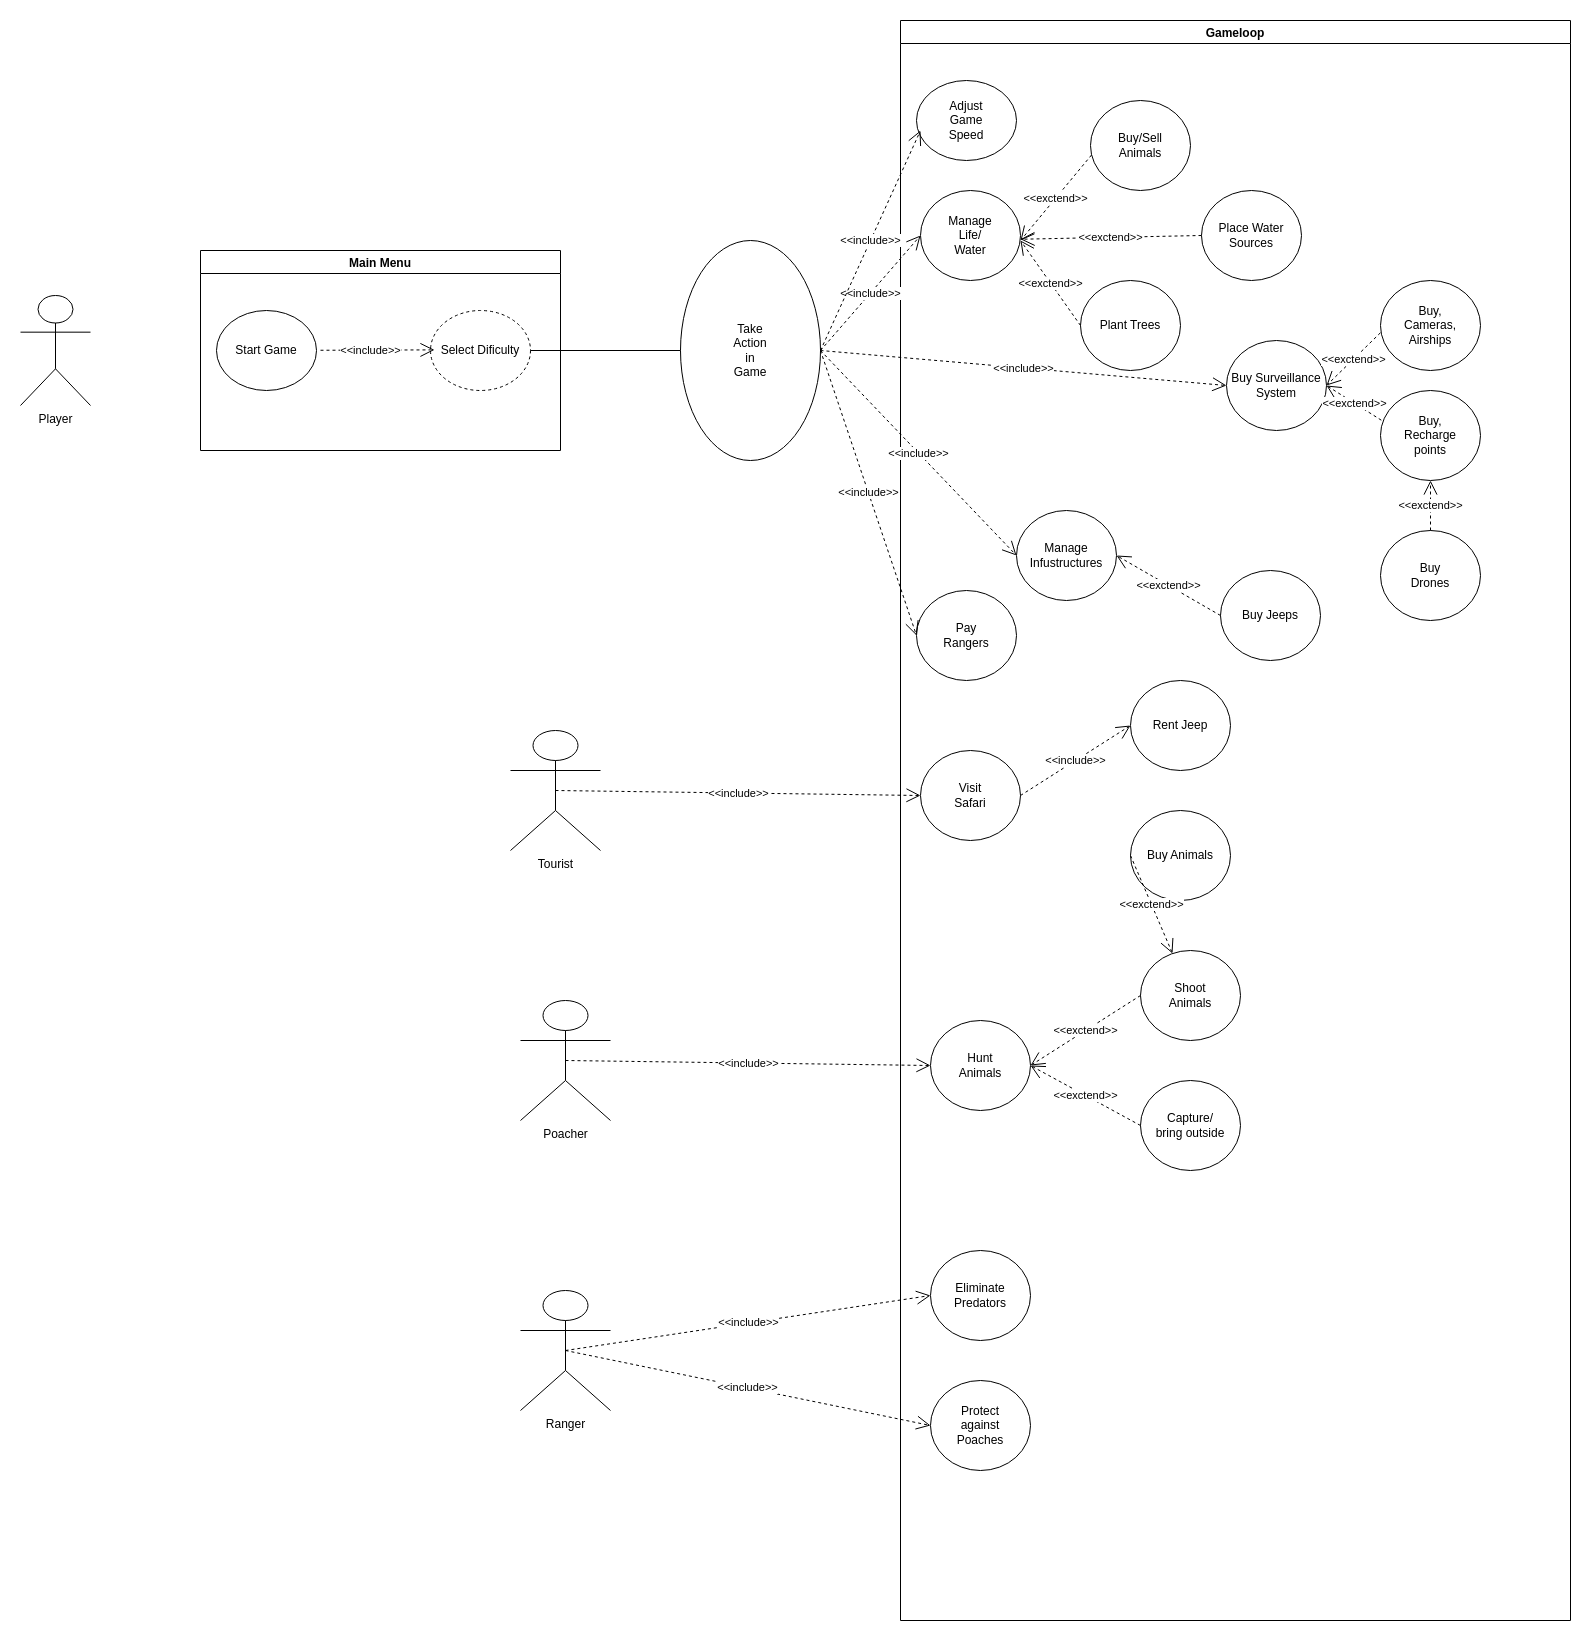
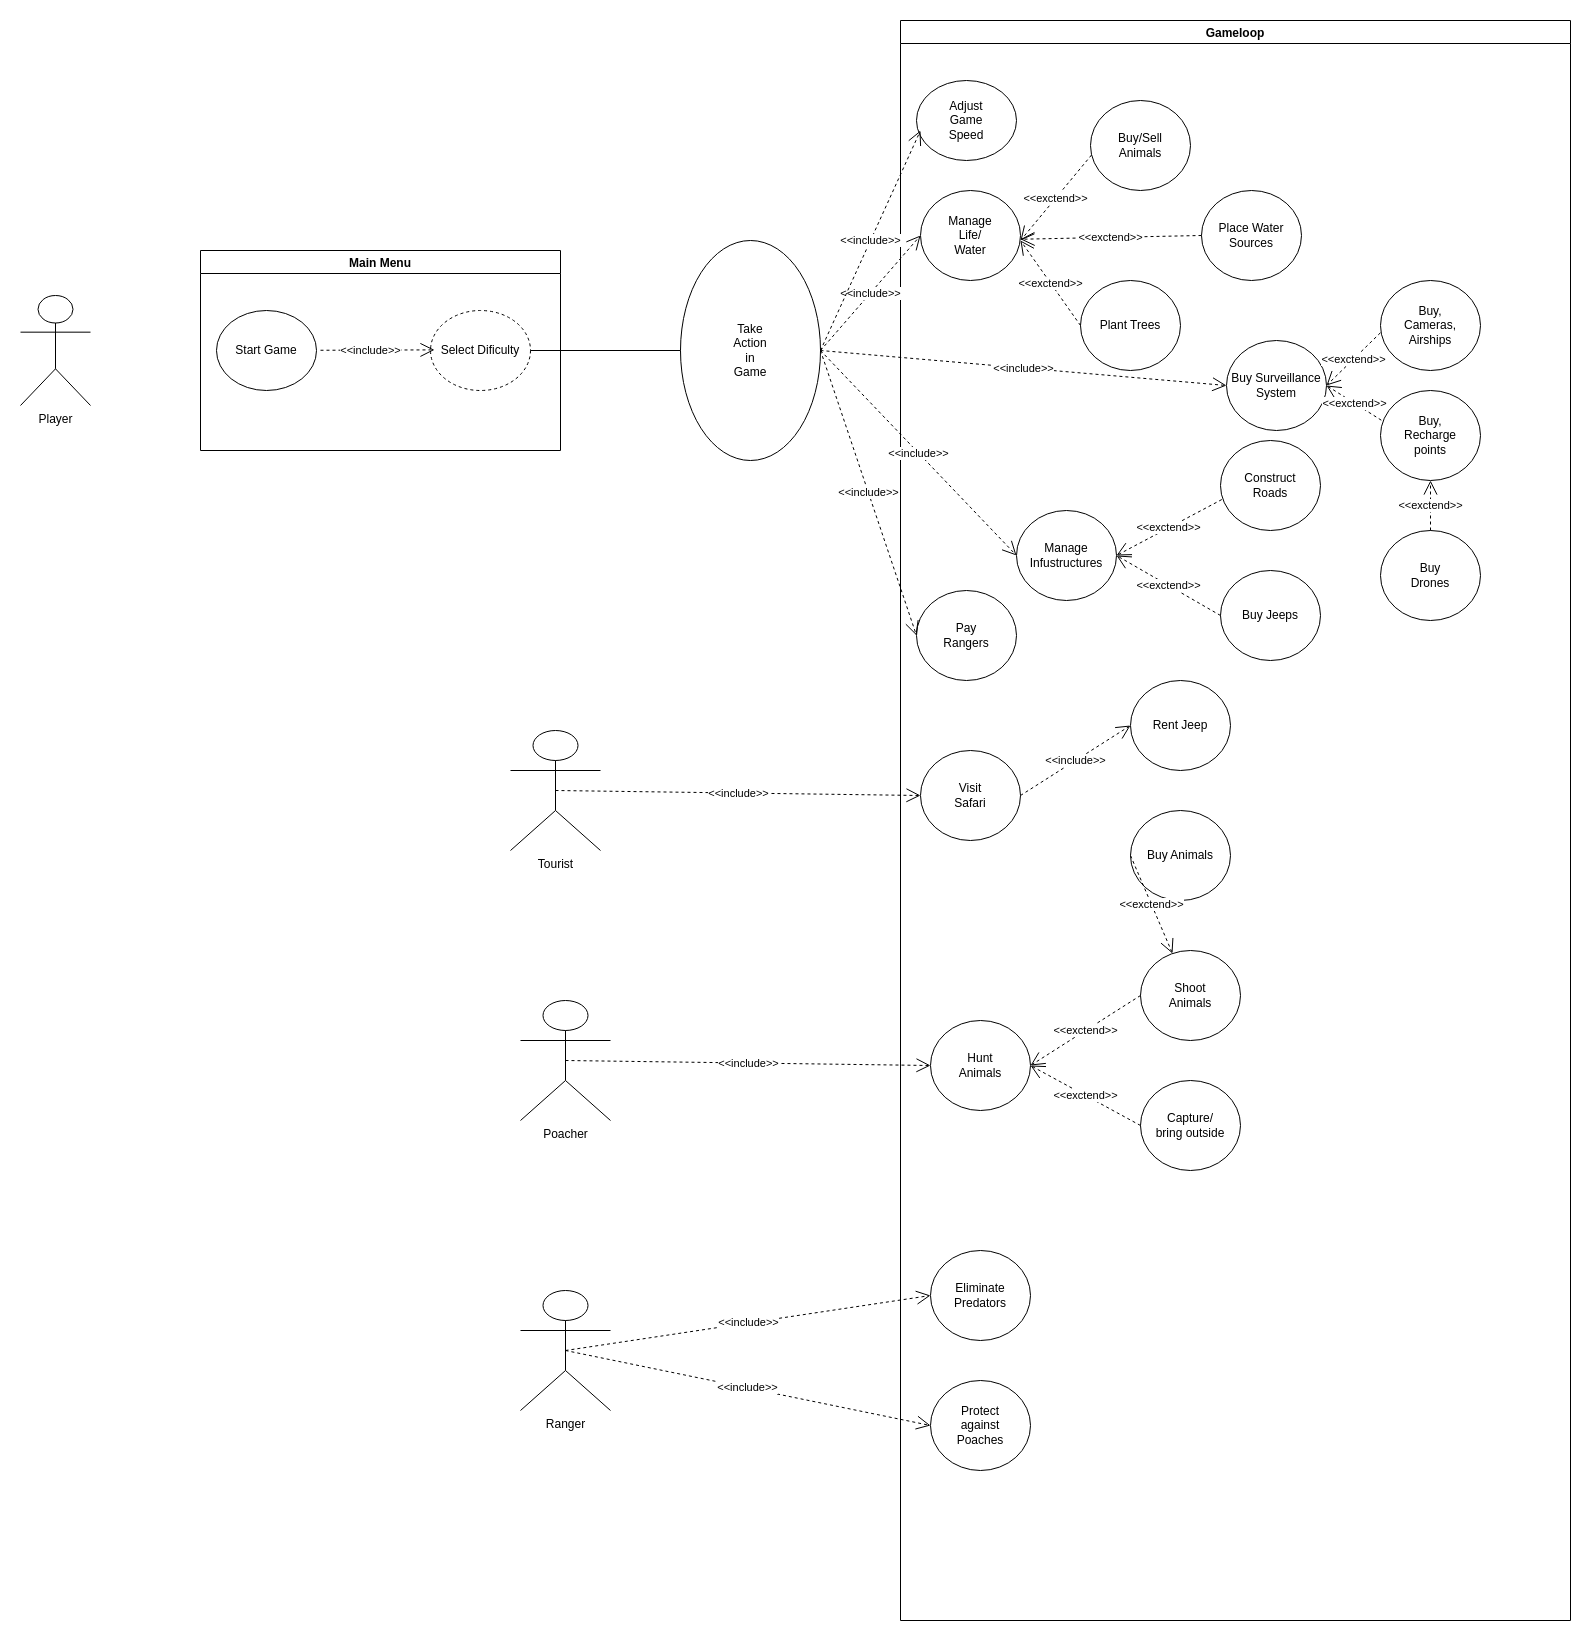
node "Construct Roads": added
edge "Construct Roads" -> "Manage Infustructures": added, label "<<exctend>>"
